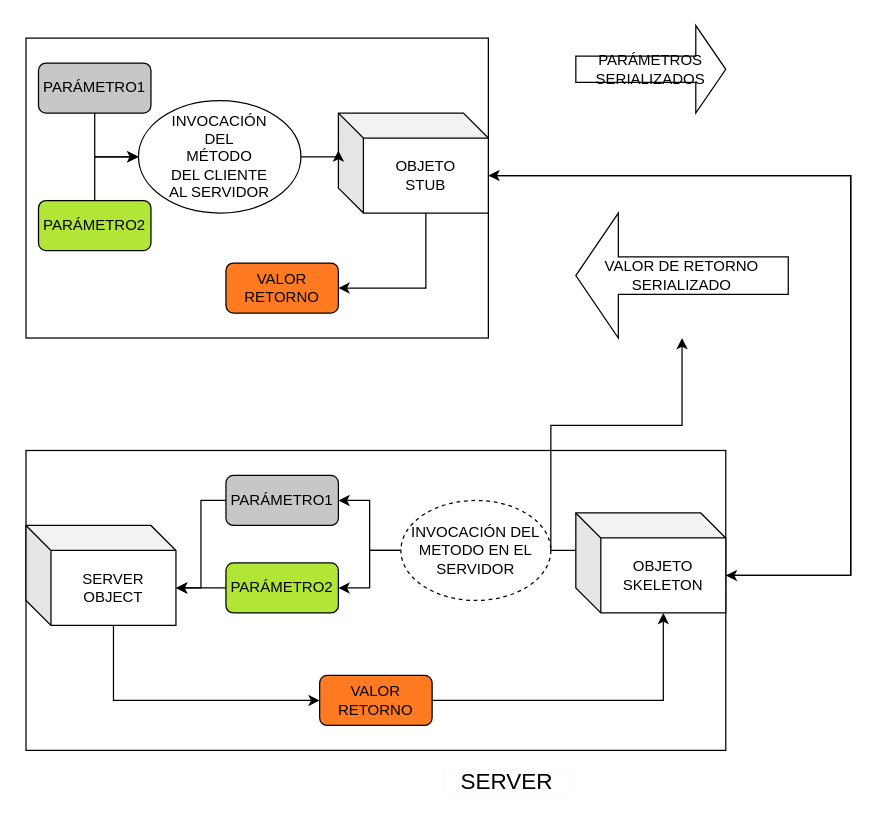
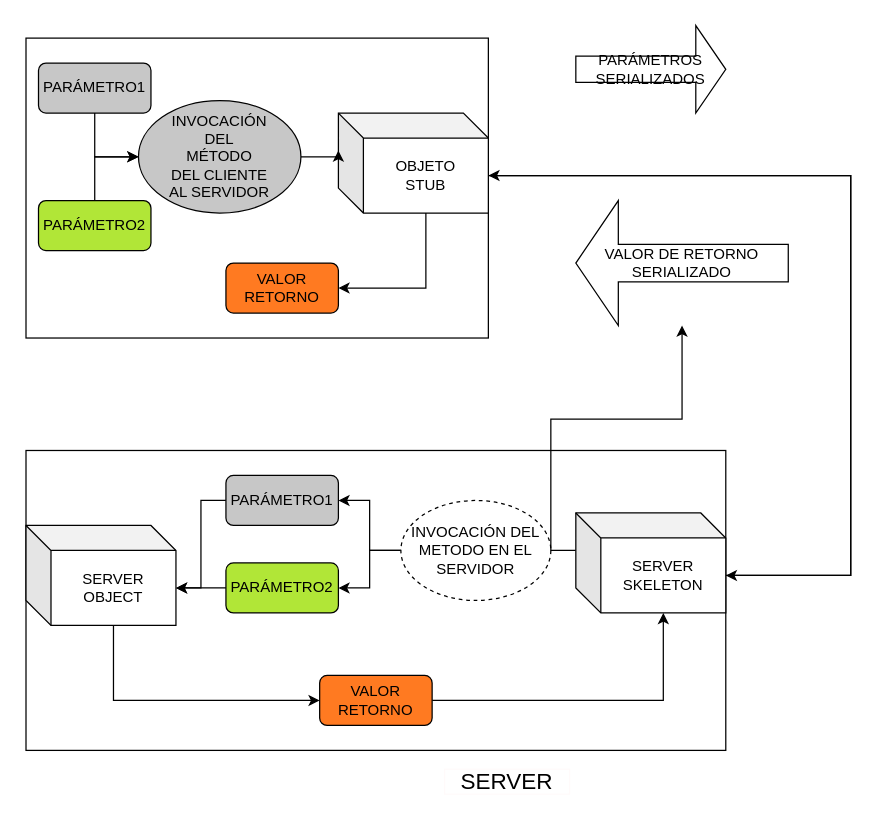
node "INVOCACIÓN DEL MÉTODO DEL CLIENTE AL SERVIDOR": fillcolor #ffffff -> #c7c7c7
node "VALOR DE RETORNO SERIALIZADO": moved (682, 276) -> (682, 263)
node "OBJETO SKELETON": label "OBJETO SKELETON" -> "SERVER SKELETON"
